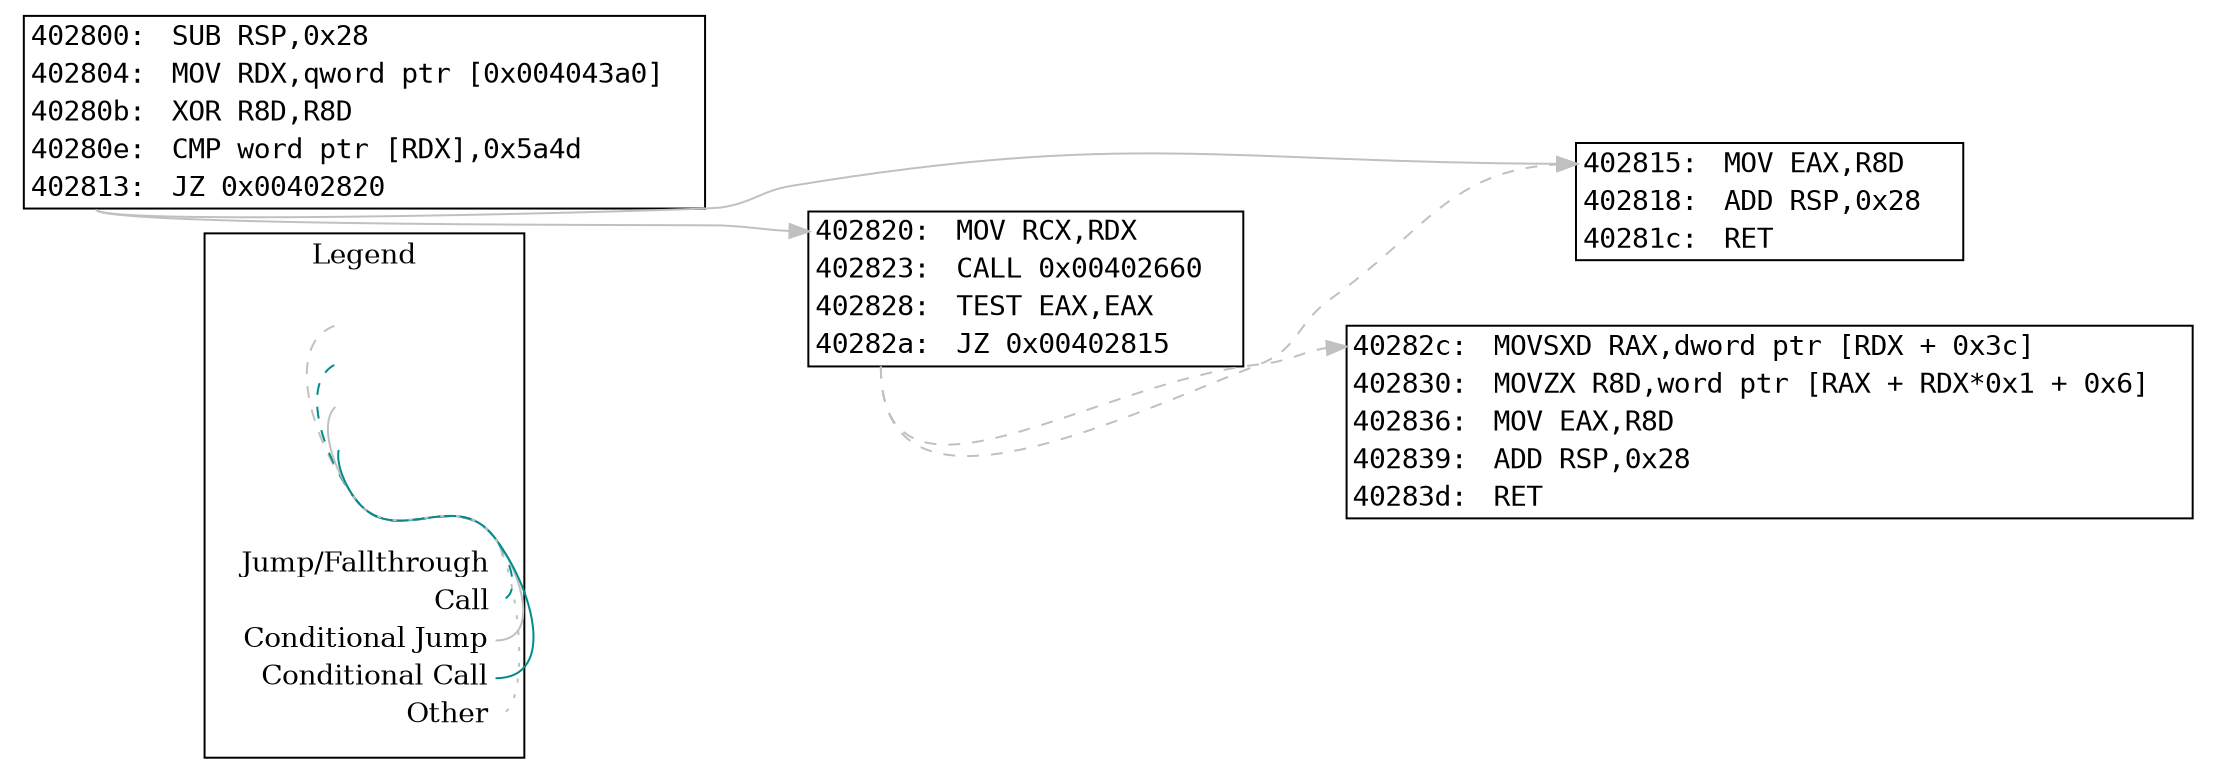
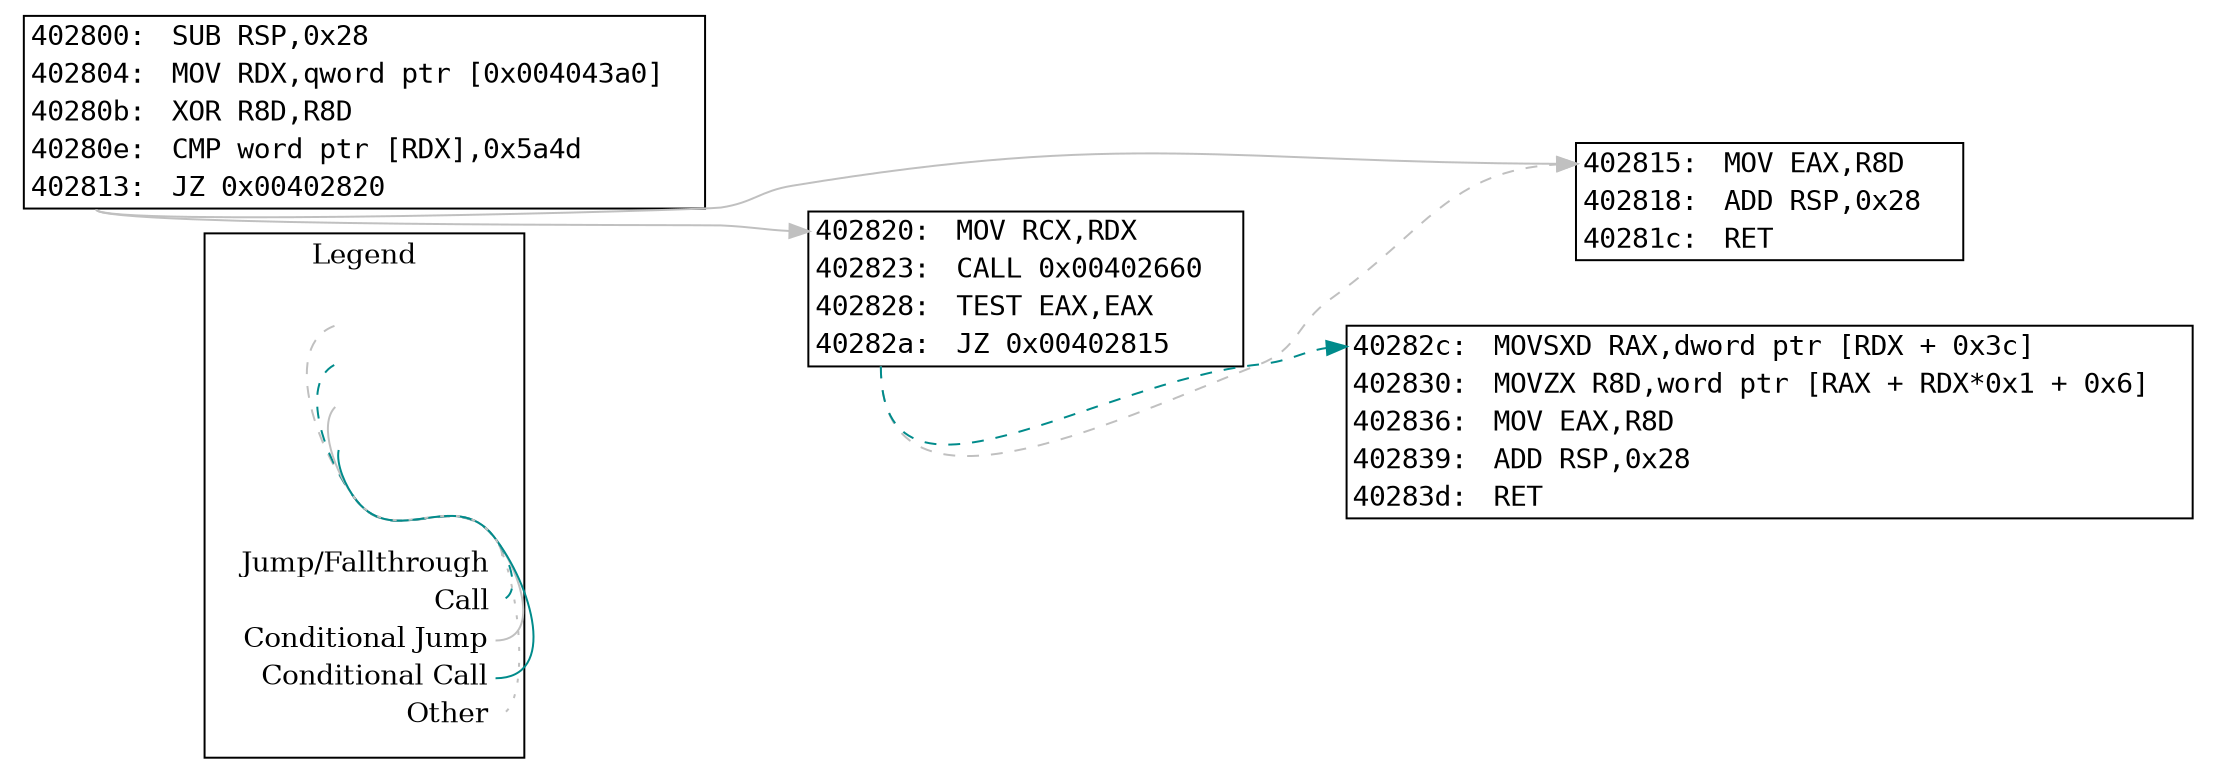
edge "402820:" -> "40282c:": color gray -> cyan4
